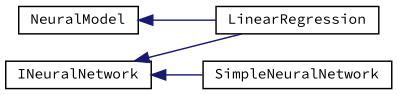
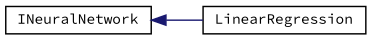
node "NeuralModel": removed
node "SimpleNeuralNetwork": removed
